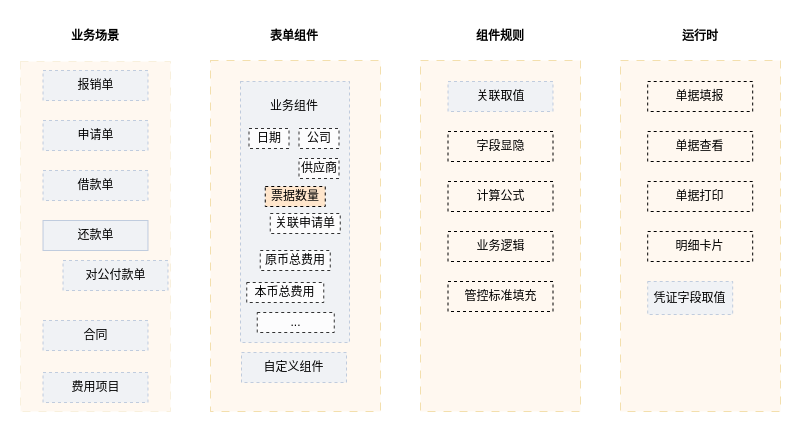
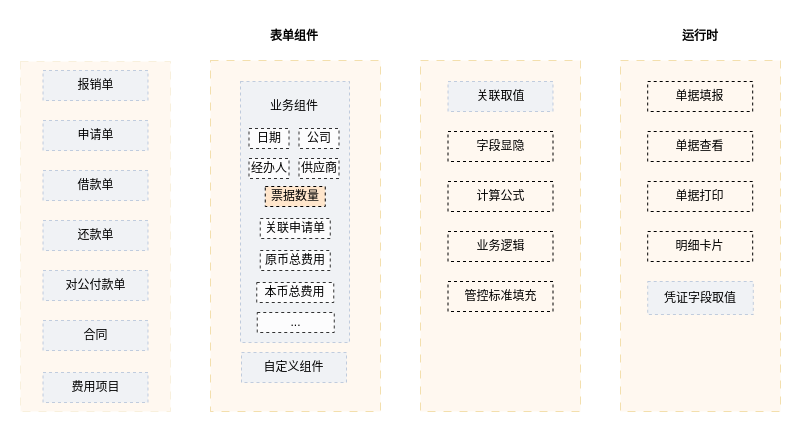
node "业务场景": removed
node "组件规则": removed
node "经办人": added
node "关联申请单": moved (305, 224) -> (295, 229)
node "还款单": style solid -> dashed
node "对公付款单": moved (116, 276) -> (96, 286)
node "本币总费用": moved (285, 293) -> (295, 293)
node "凭证字段取值": size 85x33 -> 106x33
